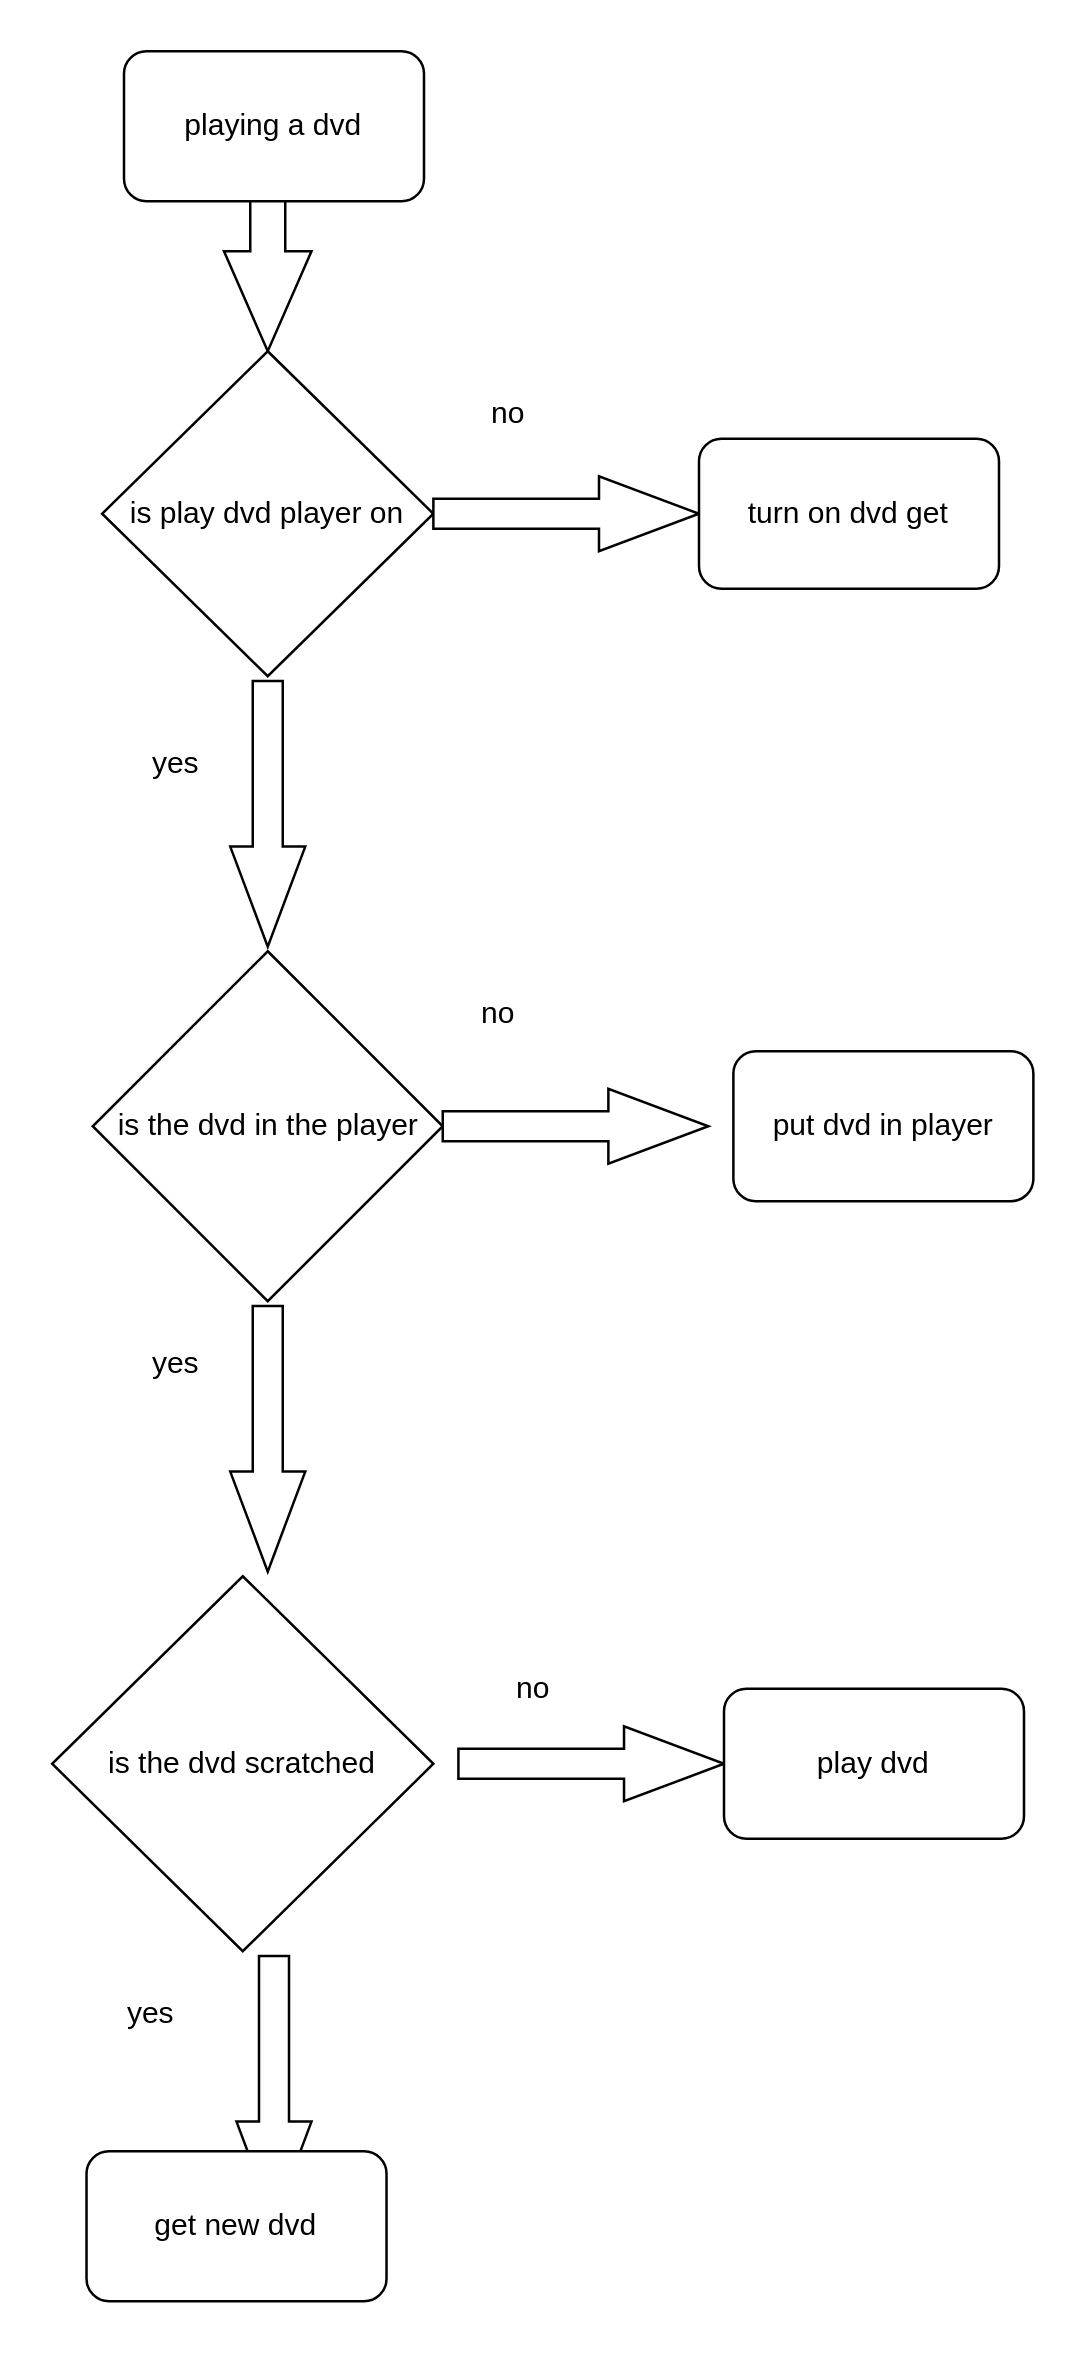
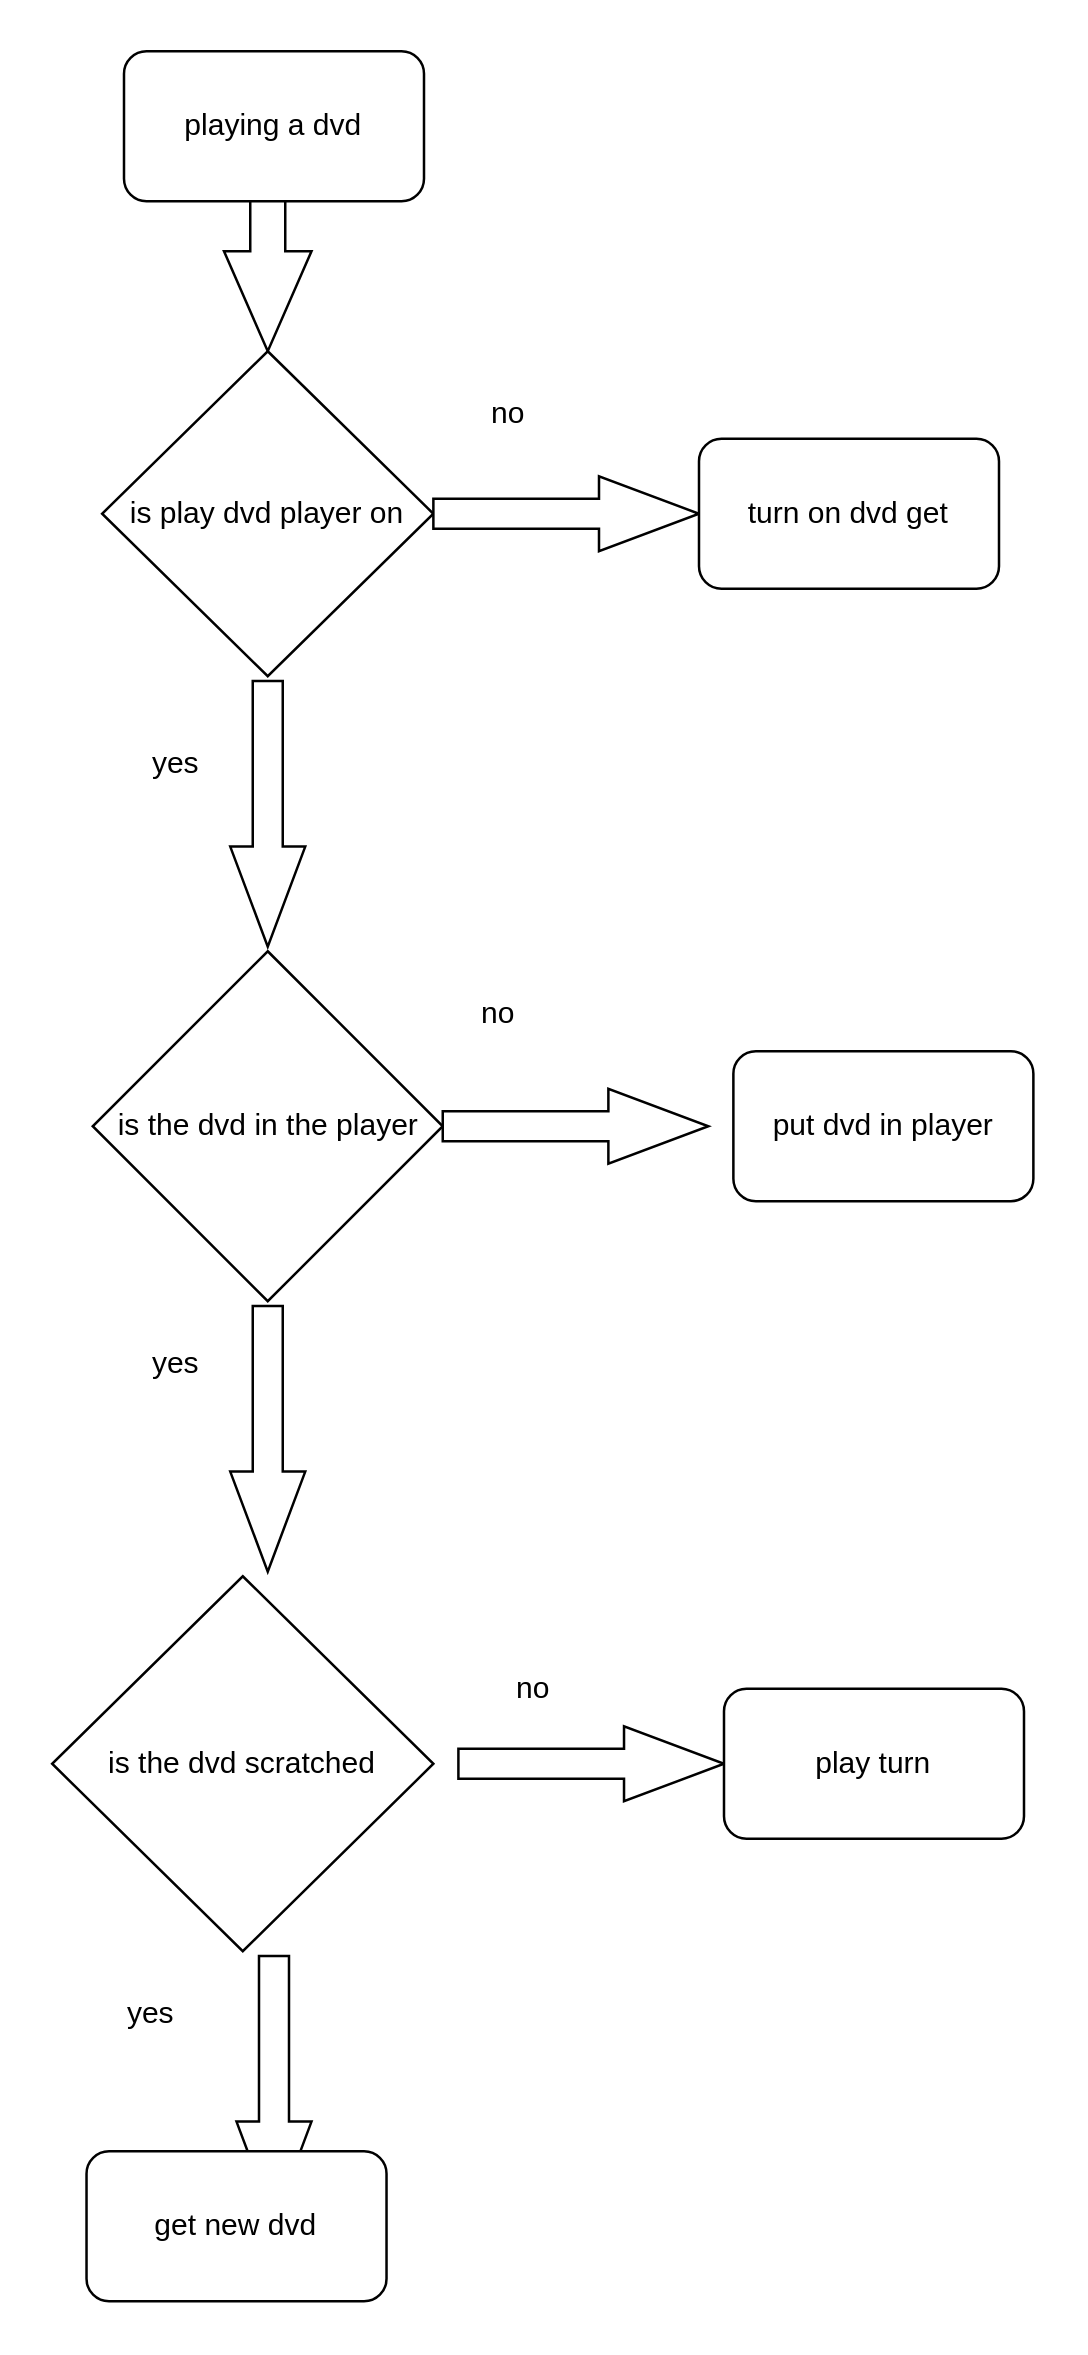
node "play dvd": label "play dvd" -> "play turn"
